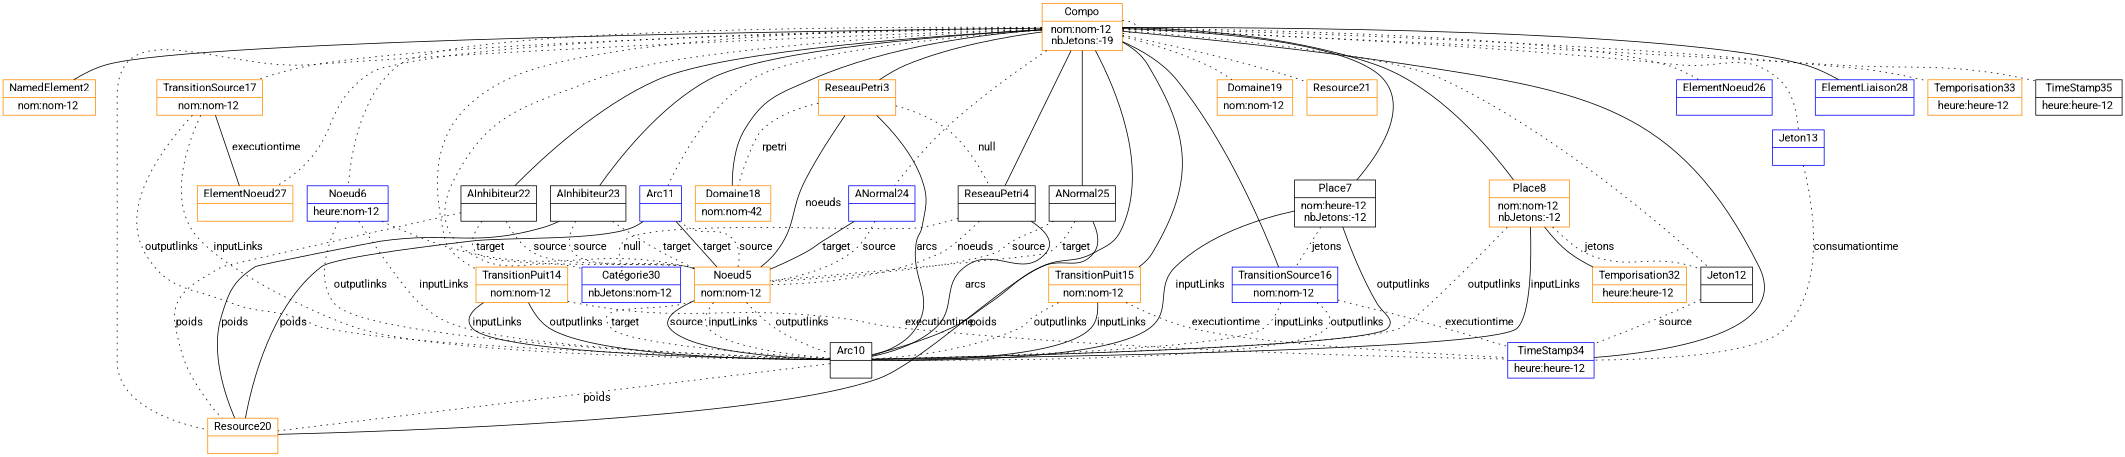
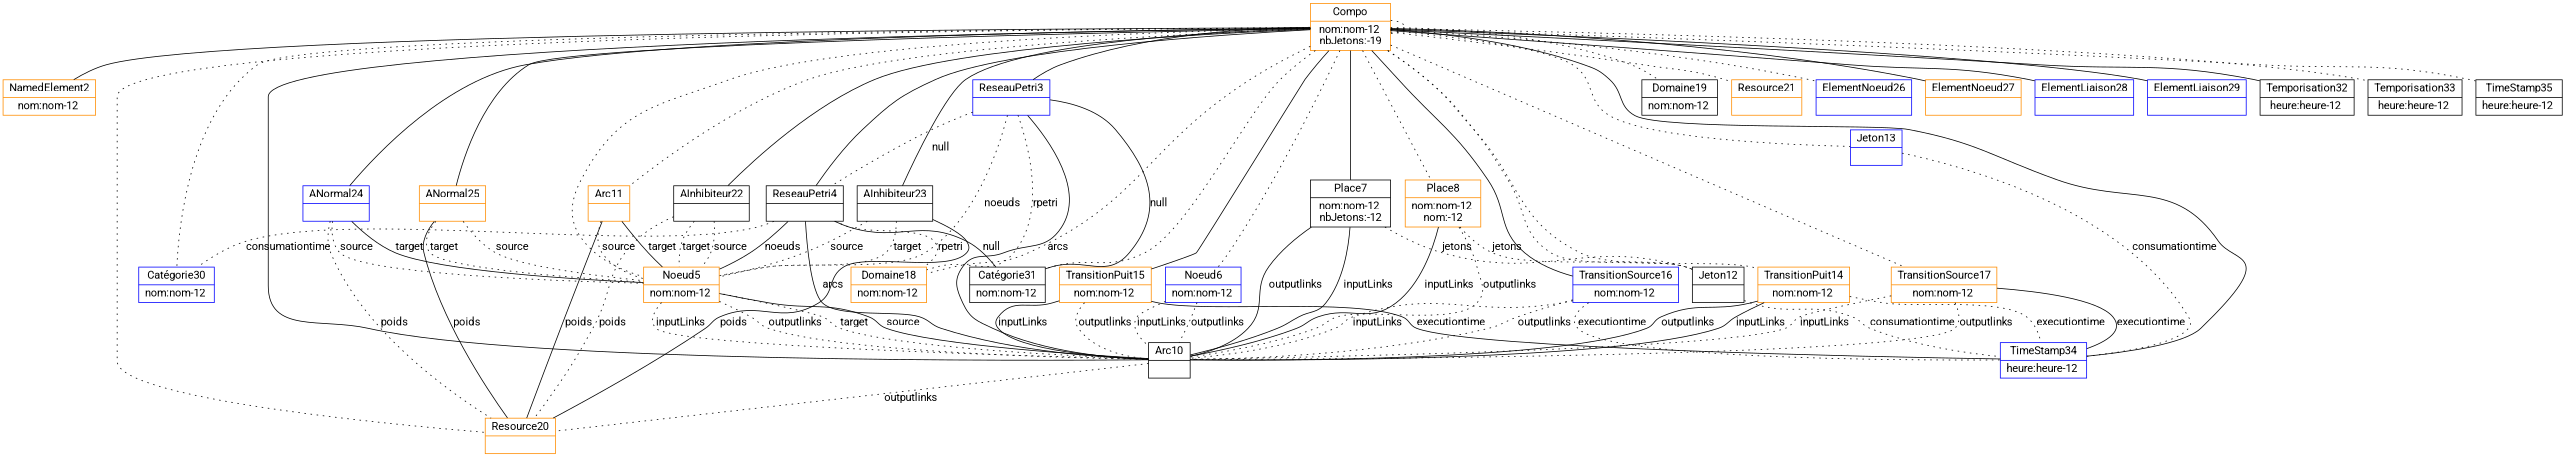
edge "Compo" -- "ElementNoeud27": style dotted -> solid
edge "Compo" -- "Domaine18": style solid -> dotted
edge "Compo" -- "Place8": style solid -> dotted
node "ReseauPetri3": color darkorange -> blue
node "Domaine19": color darkorange -> black
node "Temporisation33": color darkorange -> black
node "ElementLiaison29": added
edge "Compo" -- "ANormal24": style dotted -> solid
edge "TransitionSource17" -- "ElementNoeud27": now "TransitionSource17" -- "TimeStamp34"
edge "ReseauPetri3" -- "Noeud5": style solid -> dotted
node "Arc11": color blue -> darkorange
node "ANormal25": color black -> darkorange
node "Place7": text "nom:heure-12" -> "nom:nom-12"
node "Noeud6": text "heure:nom-12" -> "nom:nom-12"
node "Domaine18": text "nom:nom-42" -> "nom:nom-12"
node "Place8": text "nbJetons:-12" -> "nom:-12"
edge "ReseauPetri4" -- "Domaine18": added, label "rpetri"
edge "ReseauPetri4" -- "Catégorie30": label "null" -> "consumationtime"
edge "Place7" -- "TransitionSource16": now "Place7" -- "Jeton12"
edge "Noeud6" -- "Noeud5": now "Compo" -- "Noeud5"
edge "Place8" -- "Temporisation32": now "Compo" -- "Temporisation32"
edge "ReseauPetri4" -- "Noeud5": style dotted -> solid
node "Catégorie31": added
node "Temporisation32": color darkorange -> black
node "Catégorie30": text "nbJetons:nom-12" -> "nom:nom-12"
edge "Jeton12" -- "TimeStamp34": label "source" -> "consumationtime"
edge "TransitionPuit15" -- "TimeStamp34": style dotted -> solid
edge "ANormal24" -- "Resource20": added, label "poids"
edge "Arc10" -- "Resource20": label "poids" -> "outputlinks"
